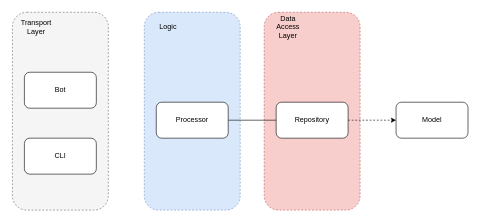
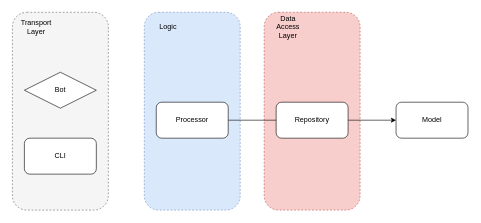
node "Bot": shape rounded rectangle -> diamond
edge "Repository" -> "Model": style dashed -> solid
